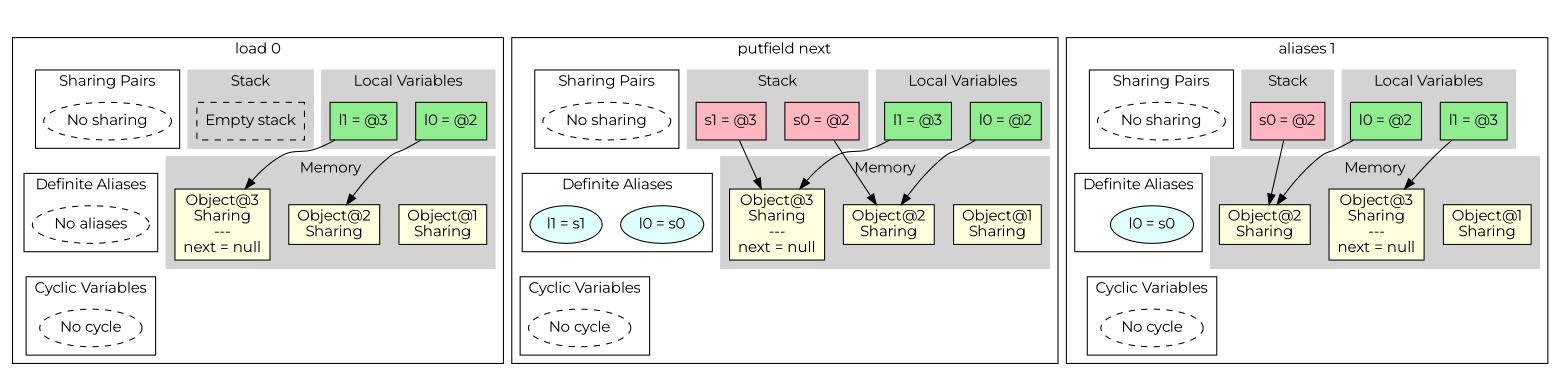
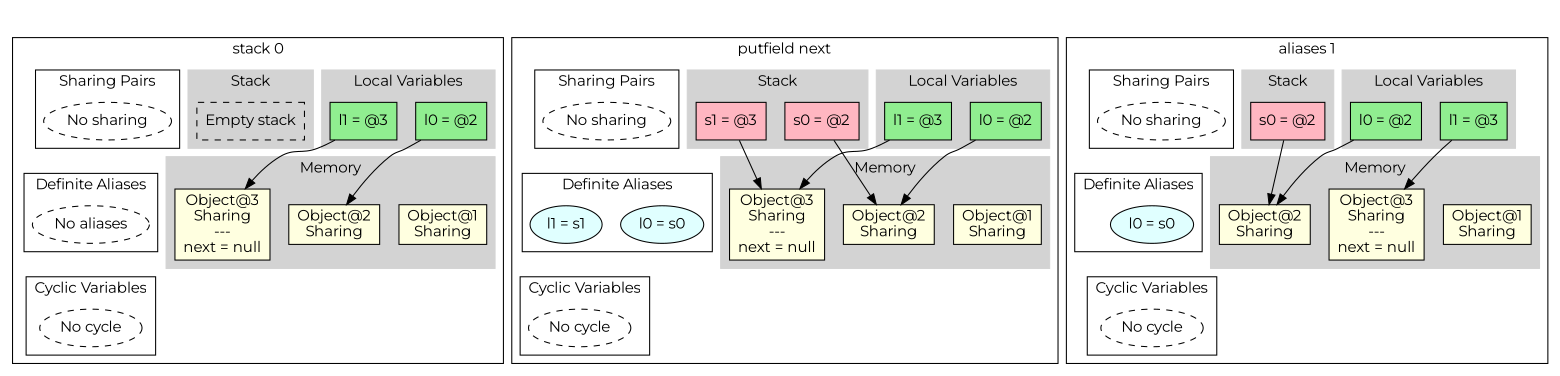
cluster "load 0": label "load 0" -> "stack 0"
